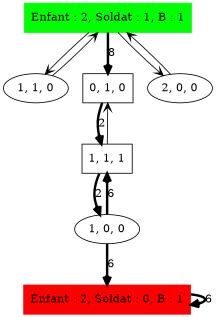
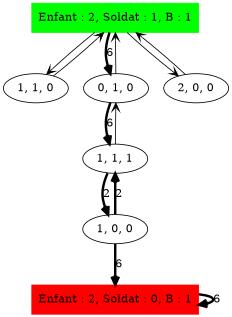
edge "Enfant : 2, Soldat : 1, B : 1" -> "0, 1, 0": label "8" -> "6"
edge "0, 1, 0" -> "Enfant : 2, Soldat : 1, B : 1": added
node "0, 1, 0": shape box -> ellipse
edge "0, 1, 0" -> "1, 1, 1": label "2" -> "6"
node "1, 1, 1": shape box -> ellipse
edge "1, 0, 0" -> "1, 1, 1": label "6" -> "2"
